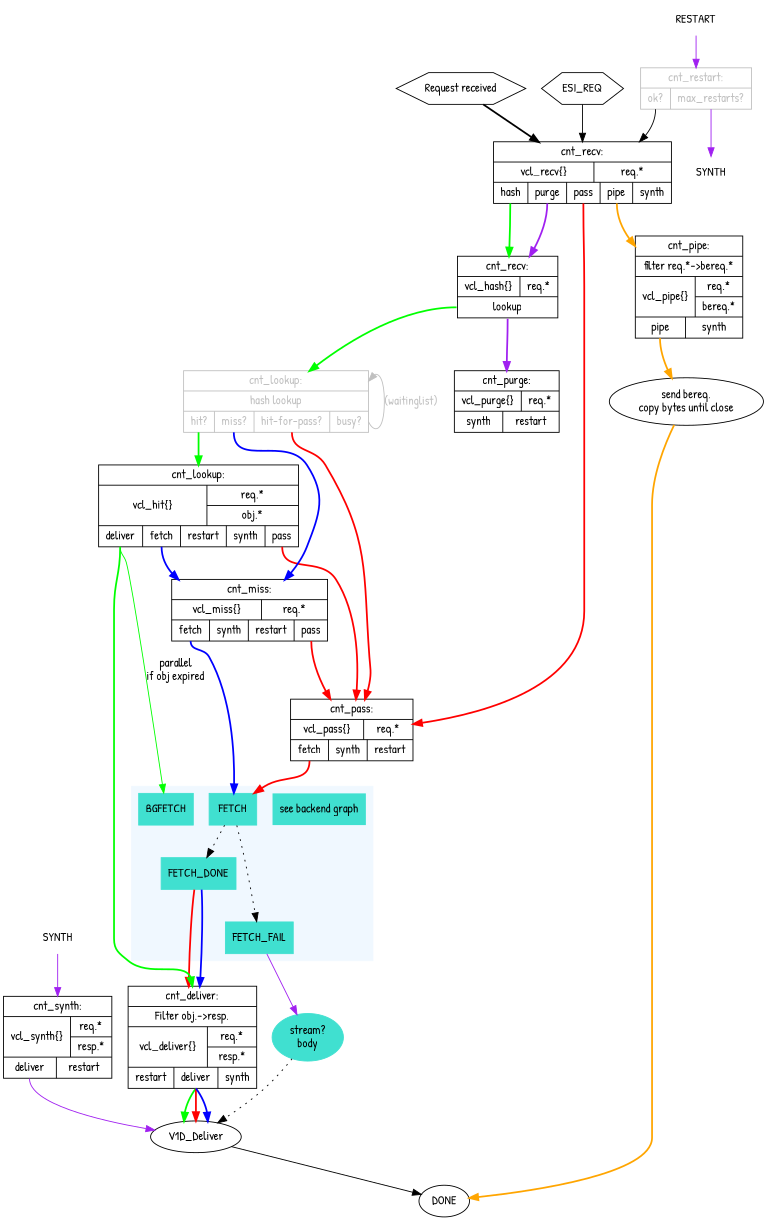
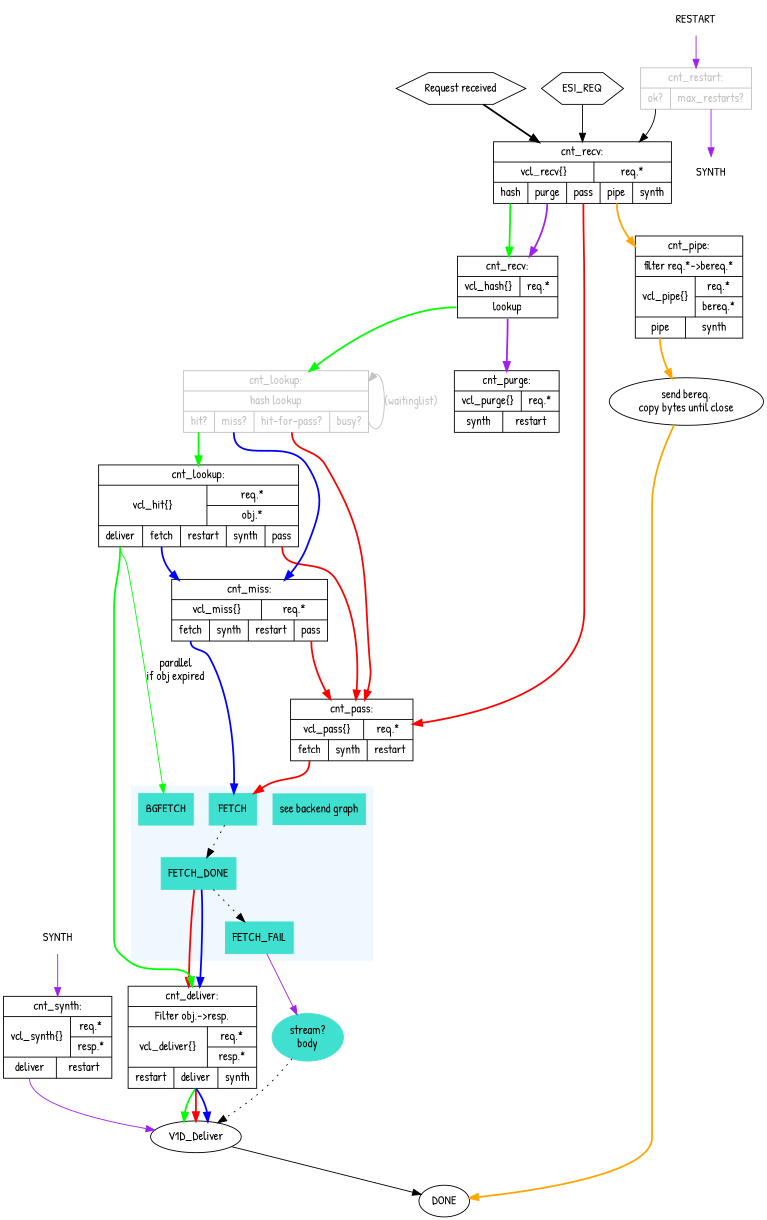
edge "FETCH" -> "FETCH_FAIL": now "FETCH_DONE" -> "FETCH_FAIL"
